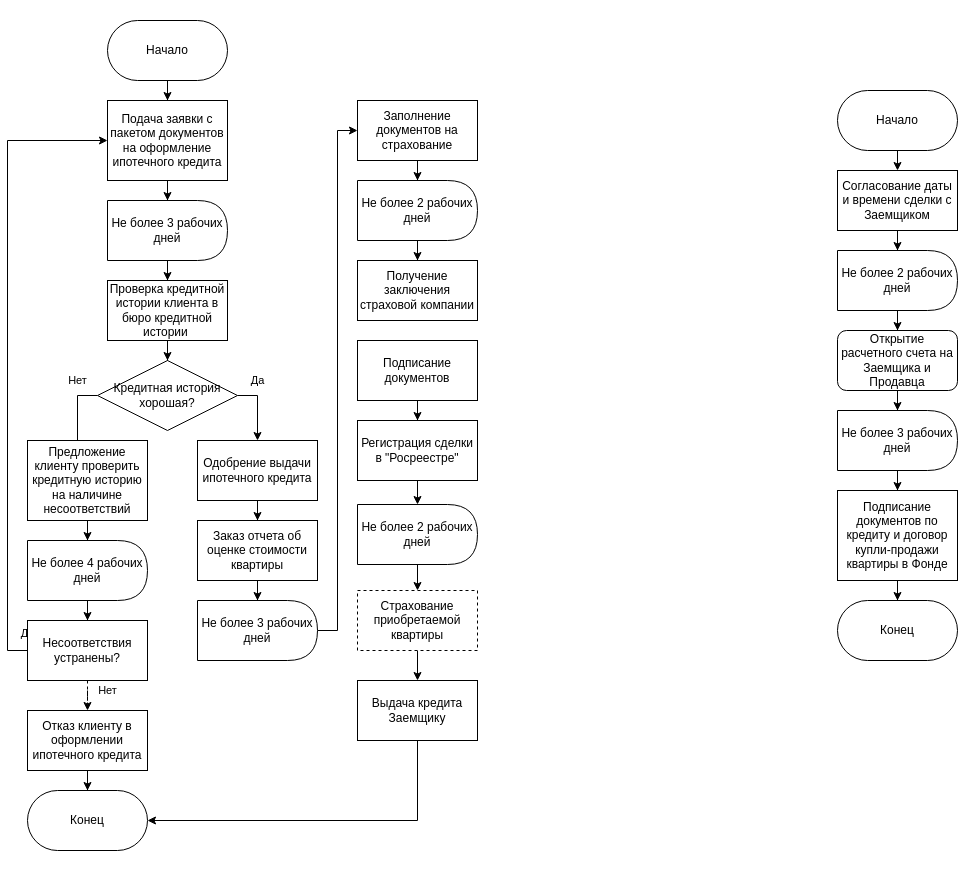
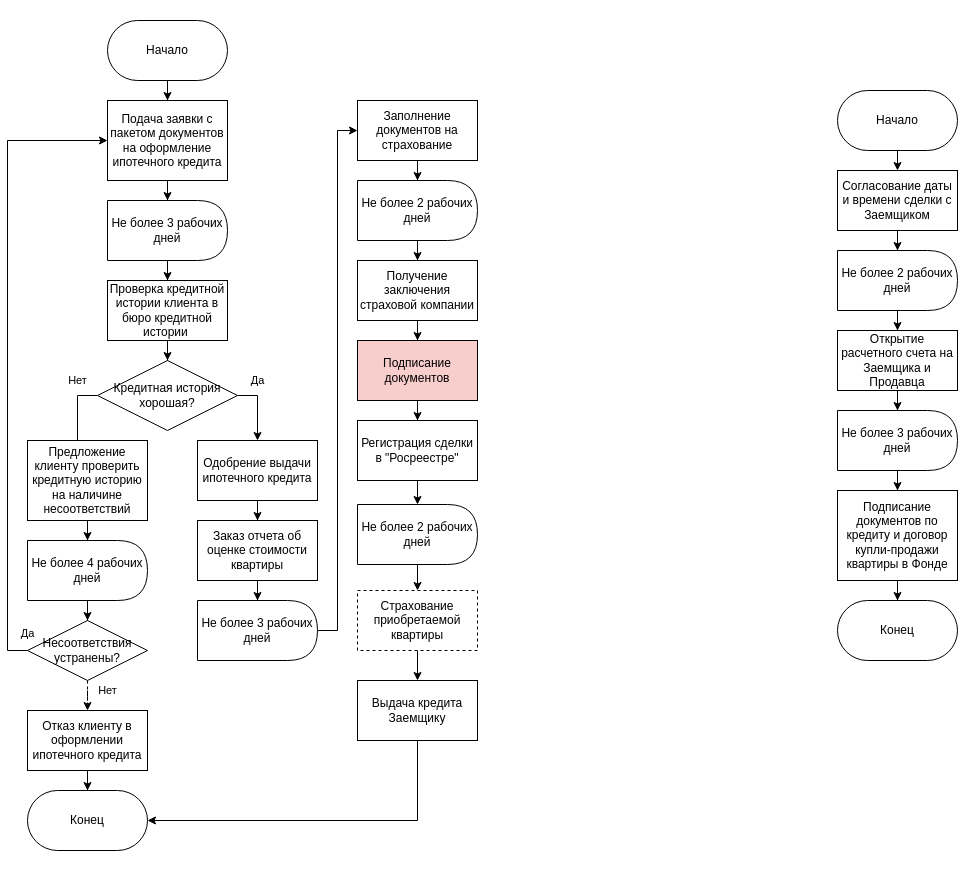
edge "Получение заключения страховой компании" -> "Подписание документов": added
node "Открытие расчетного счета на Заемщика и Продавца": shape rounded rectangle -> rectangle
node "Подписание документов": fillcolor #ffffff -> #f8cecc
node "Несоответствия устранены?": shape rectangle -> diamond
